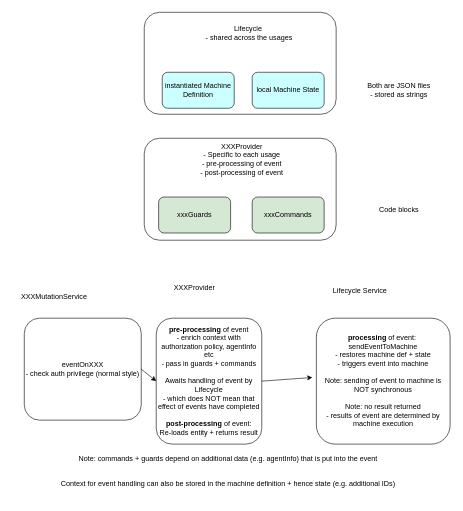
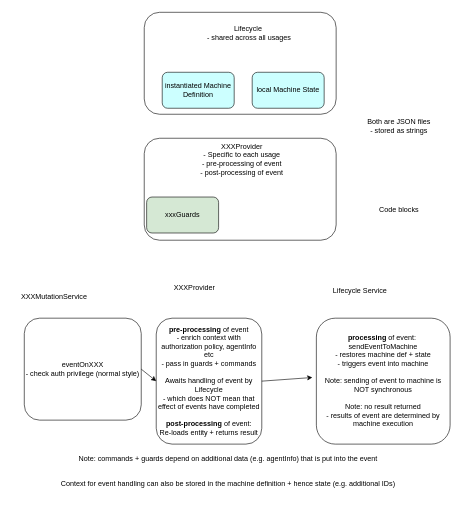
node "Lifecycle - shared across the usages": label "Lifecycle - shared across the usages" -> "Lifecycle - shared across all usages"
node "Both are JSON files - stored as strings": moved (399, 90) -> (399, 126)
node "xxxGuards": moved (195, 215) -> (183, 215)
node "xxxCommands": removed
